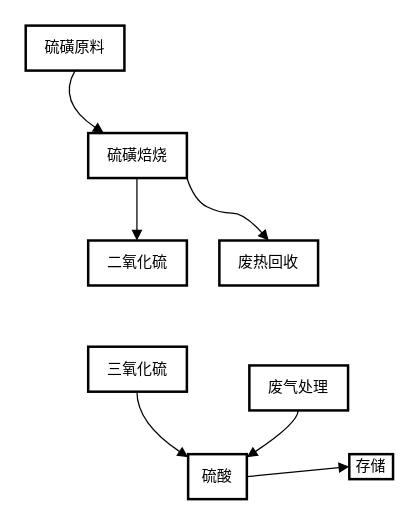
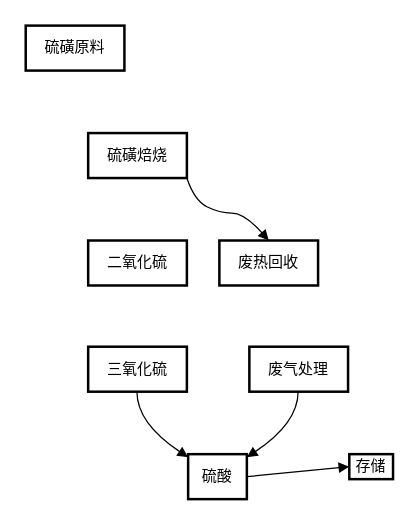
edge "硫磺原料" -> "硫磺焙烧": removed
edge "硫磺焙烧" -> "二氧化硫": removed
node "废气处理": moved (299, 388) -> (299, 369)
